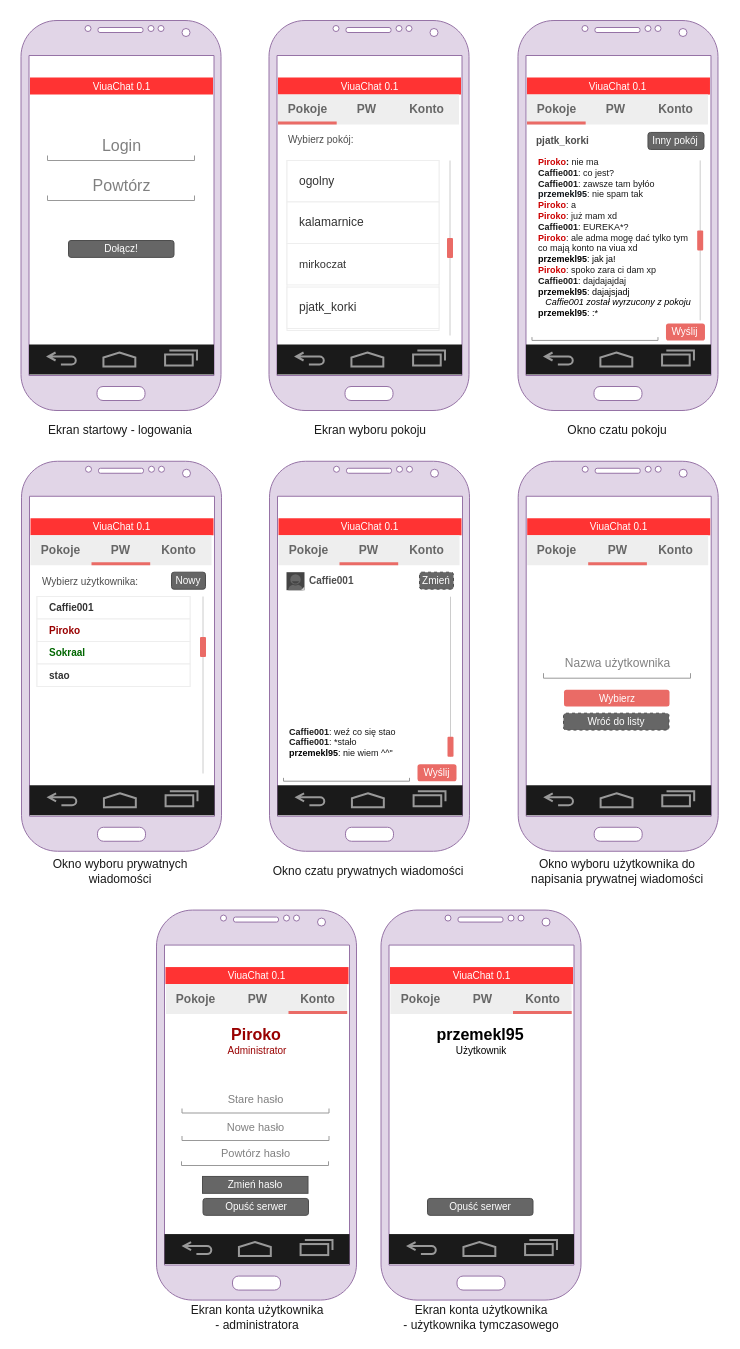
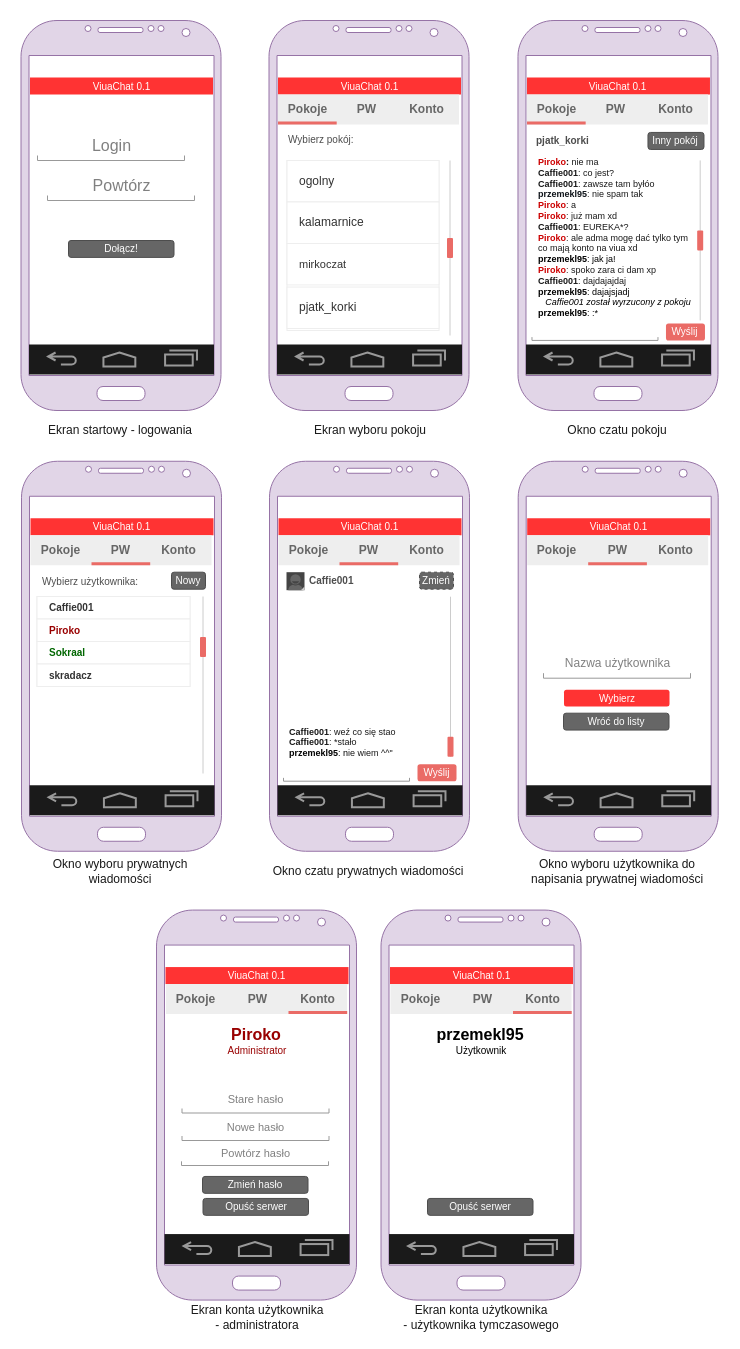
node "Login": moved (121, 146) -> (111, 146)
node "stao": label "stao" -> "skradacz"
node "Wybierz": fillcolor #ea6b66 -> #ff3333
node "Wróć do listy": style dashed -> solid
node "Zmień hasło": shape rectangle -> rounded rectangle
